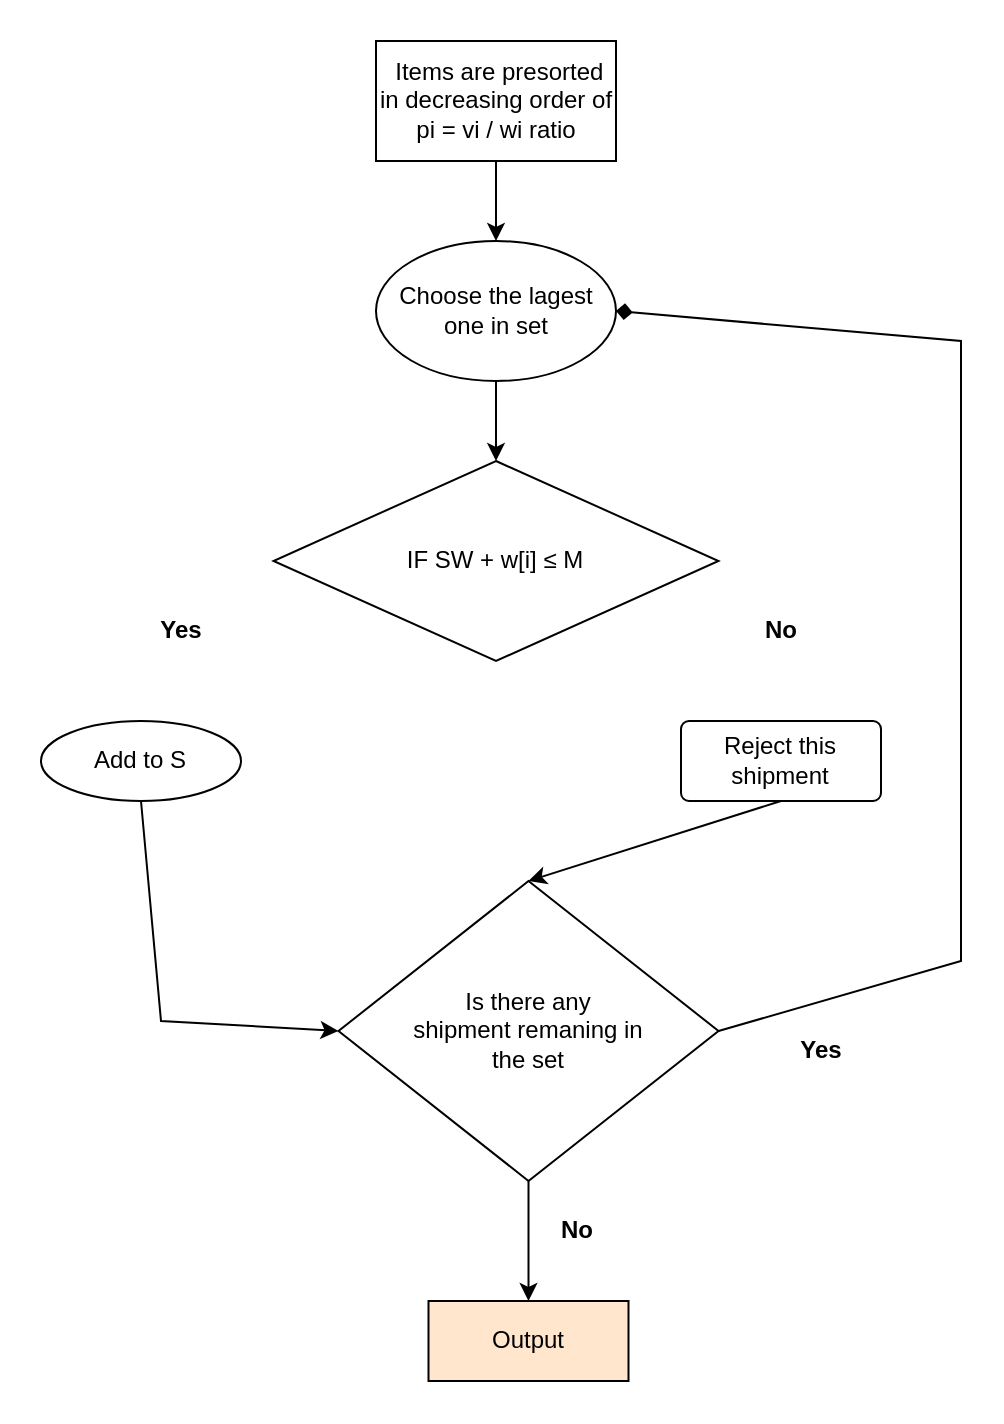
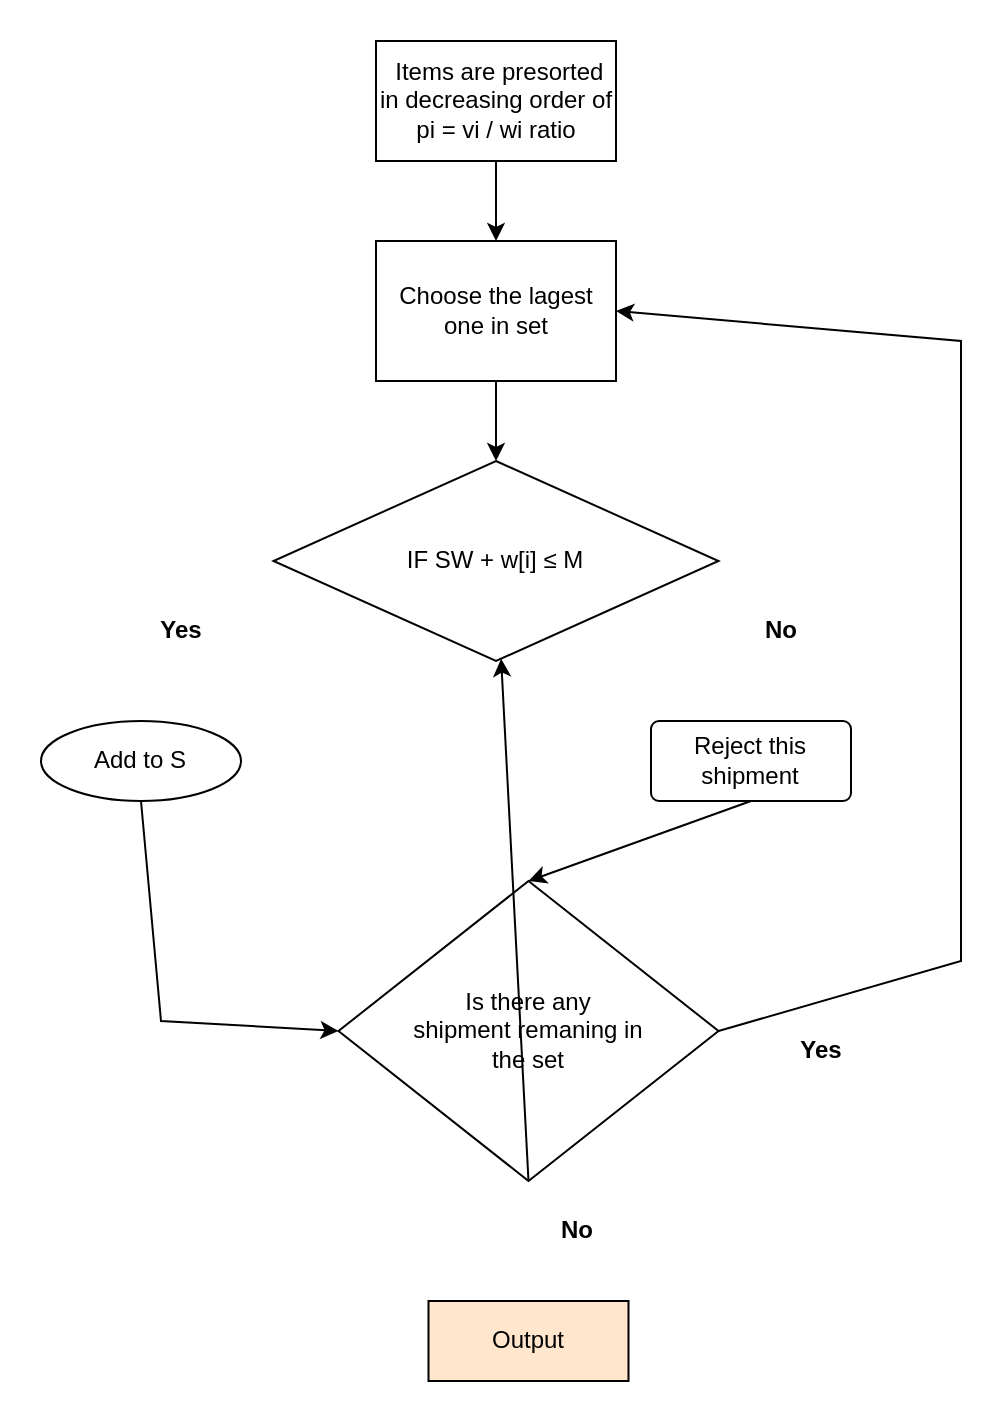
node "Choose the lagest one in set": shape ellipse -> rectangle
edge "Is there any shipment remaning in the set" -> "Choose the lagest one in set": arrowhead diamond -> classic
node "Reject this shipment": moved (781, 761) -> (751, 761)
edge "Is there any shipment remaning in the set" -> "Output": now "Is there any shipment remaning in the set" -> "IF SW + w[i] ≤ M"
